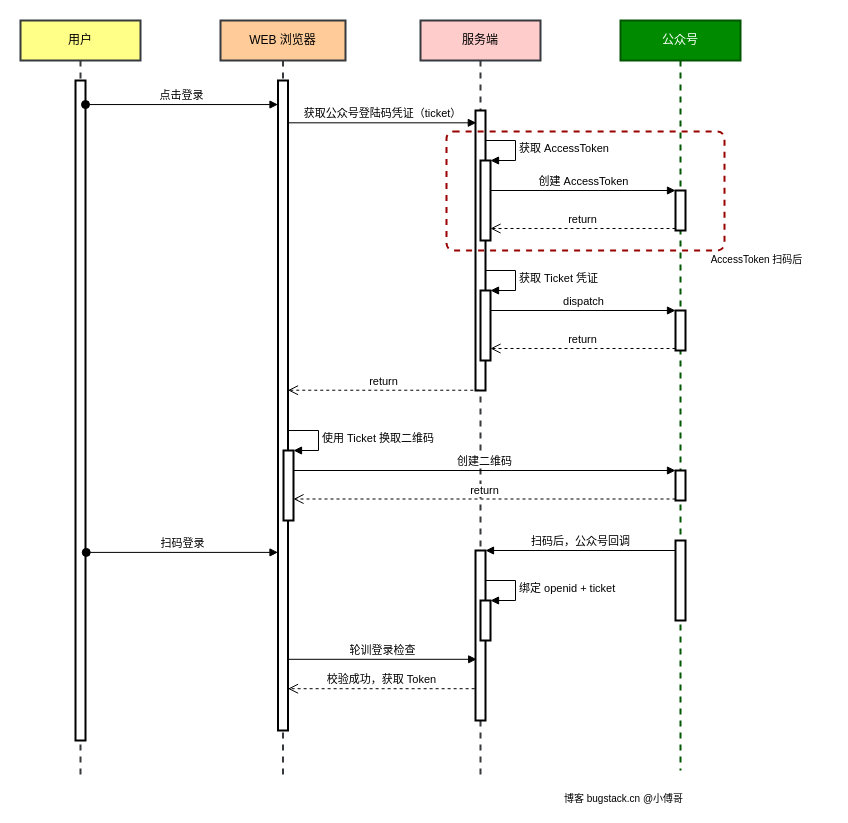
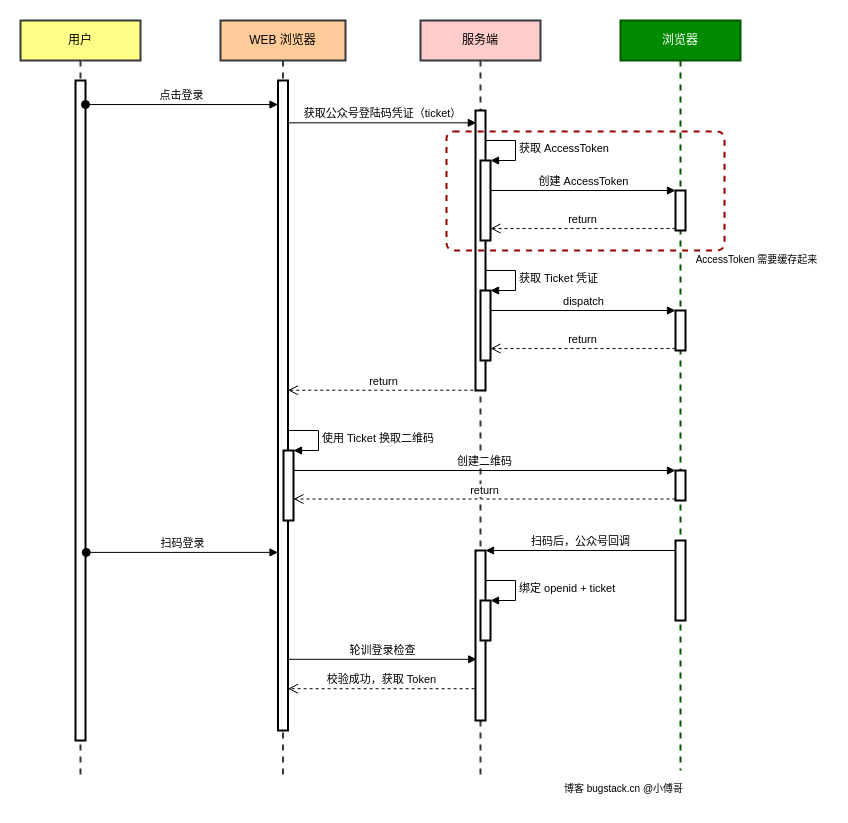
node "公众号": label "公众号" -> "浏览器"
node "AccessToken 扫码后": label "AccessToken 扫码后" -> "AccessToken 需要缓存起来"
node "博客 bugstack.cn @小傅哥": moved (623, 799) -> (623, 789)
